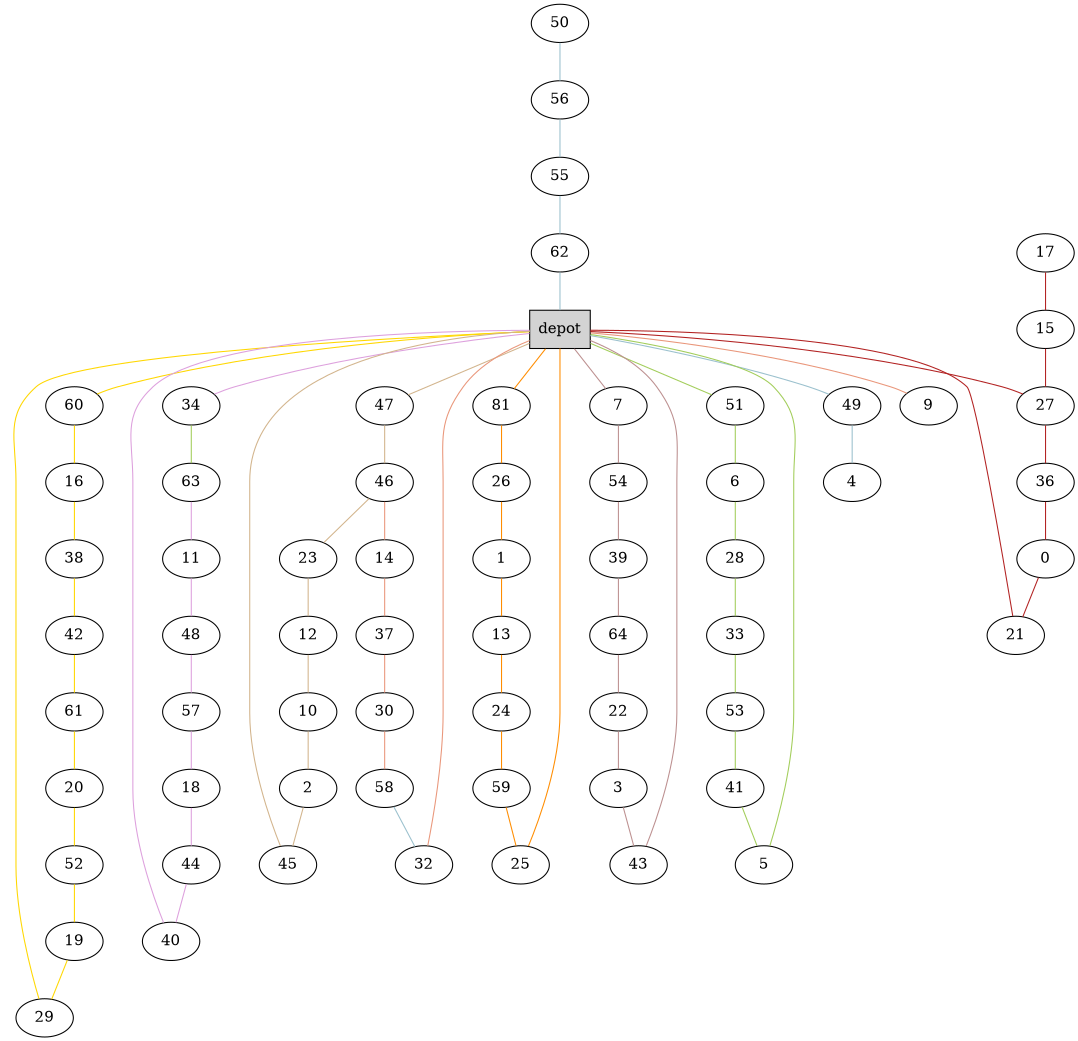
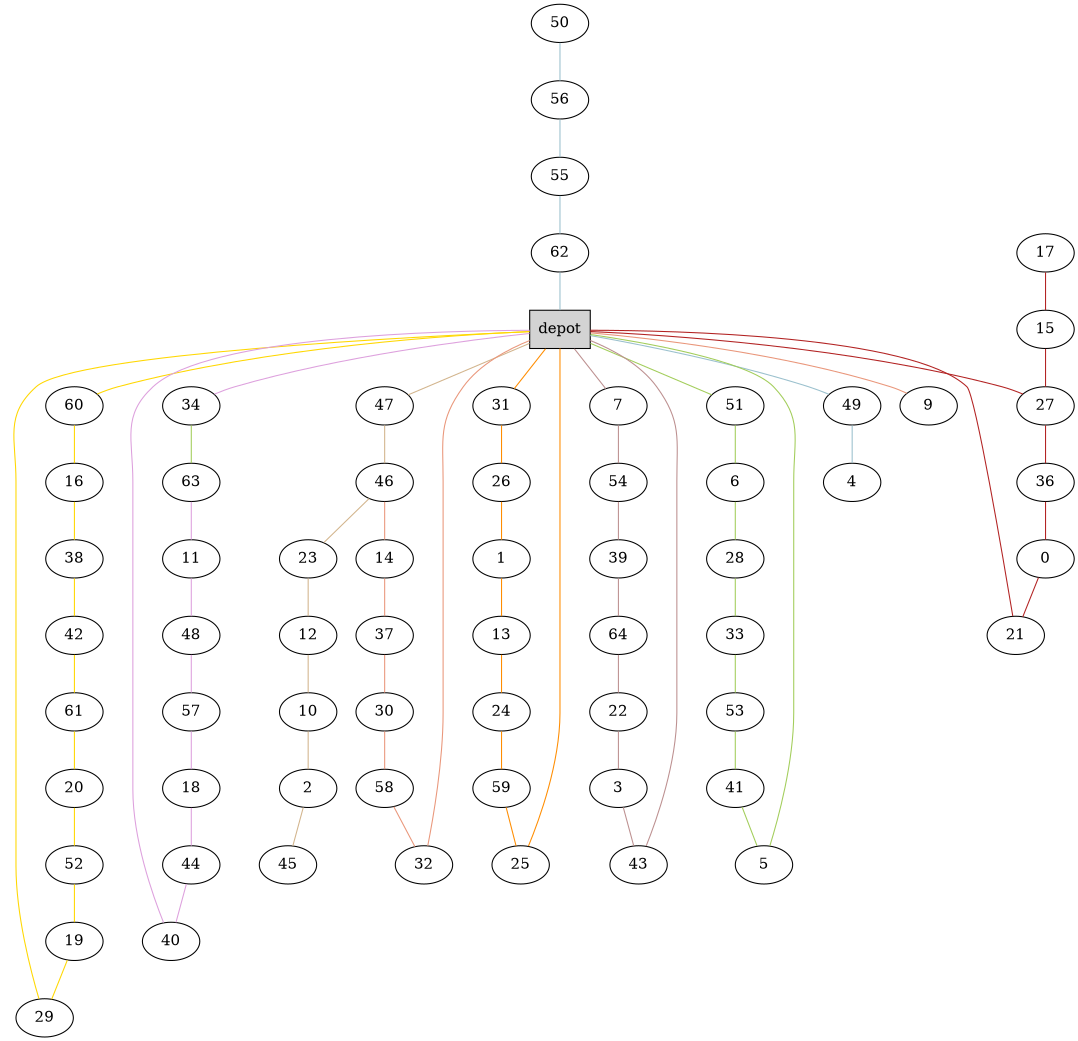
node "81": label "81" -> "31"
edge "depot" -- "45": removed
edge "58" -- "32": color lightblue3 -> darksalmon
